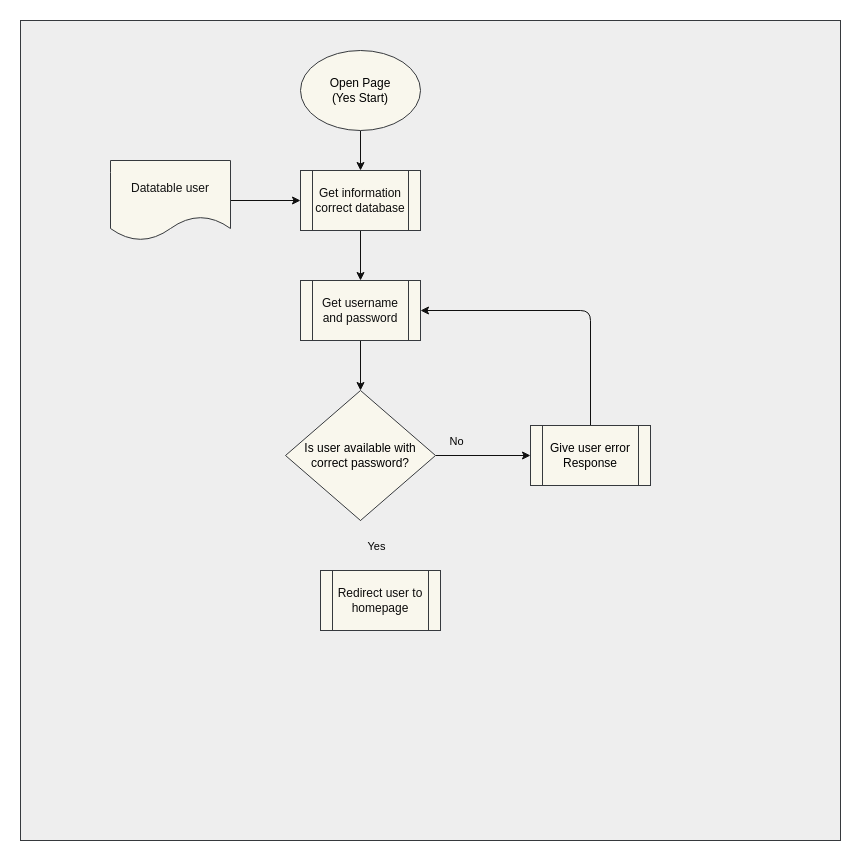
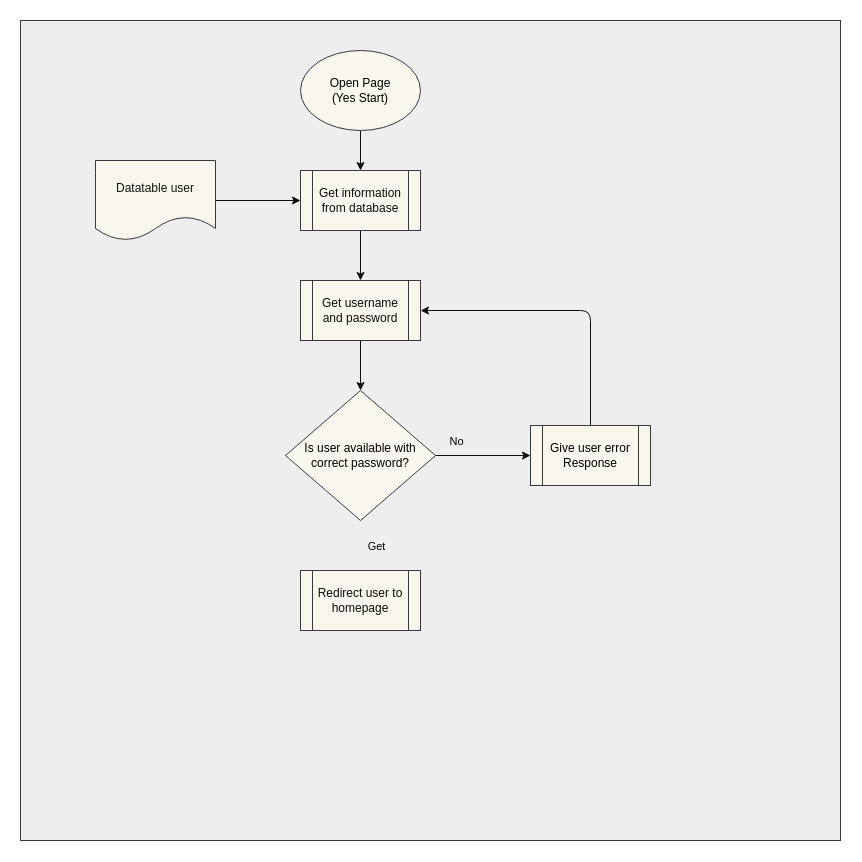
node "Datatable user": moved (171, 201) -> (156, 201)
node "Get information correct database": label "Get information correct database" -> "Get information from database"
node "Yes": label "Yes" -> "Get"
node "Redirect user to homepage": moved (381, 601) -> (361, 601)
